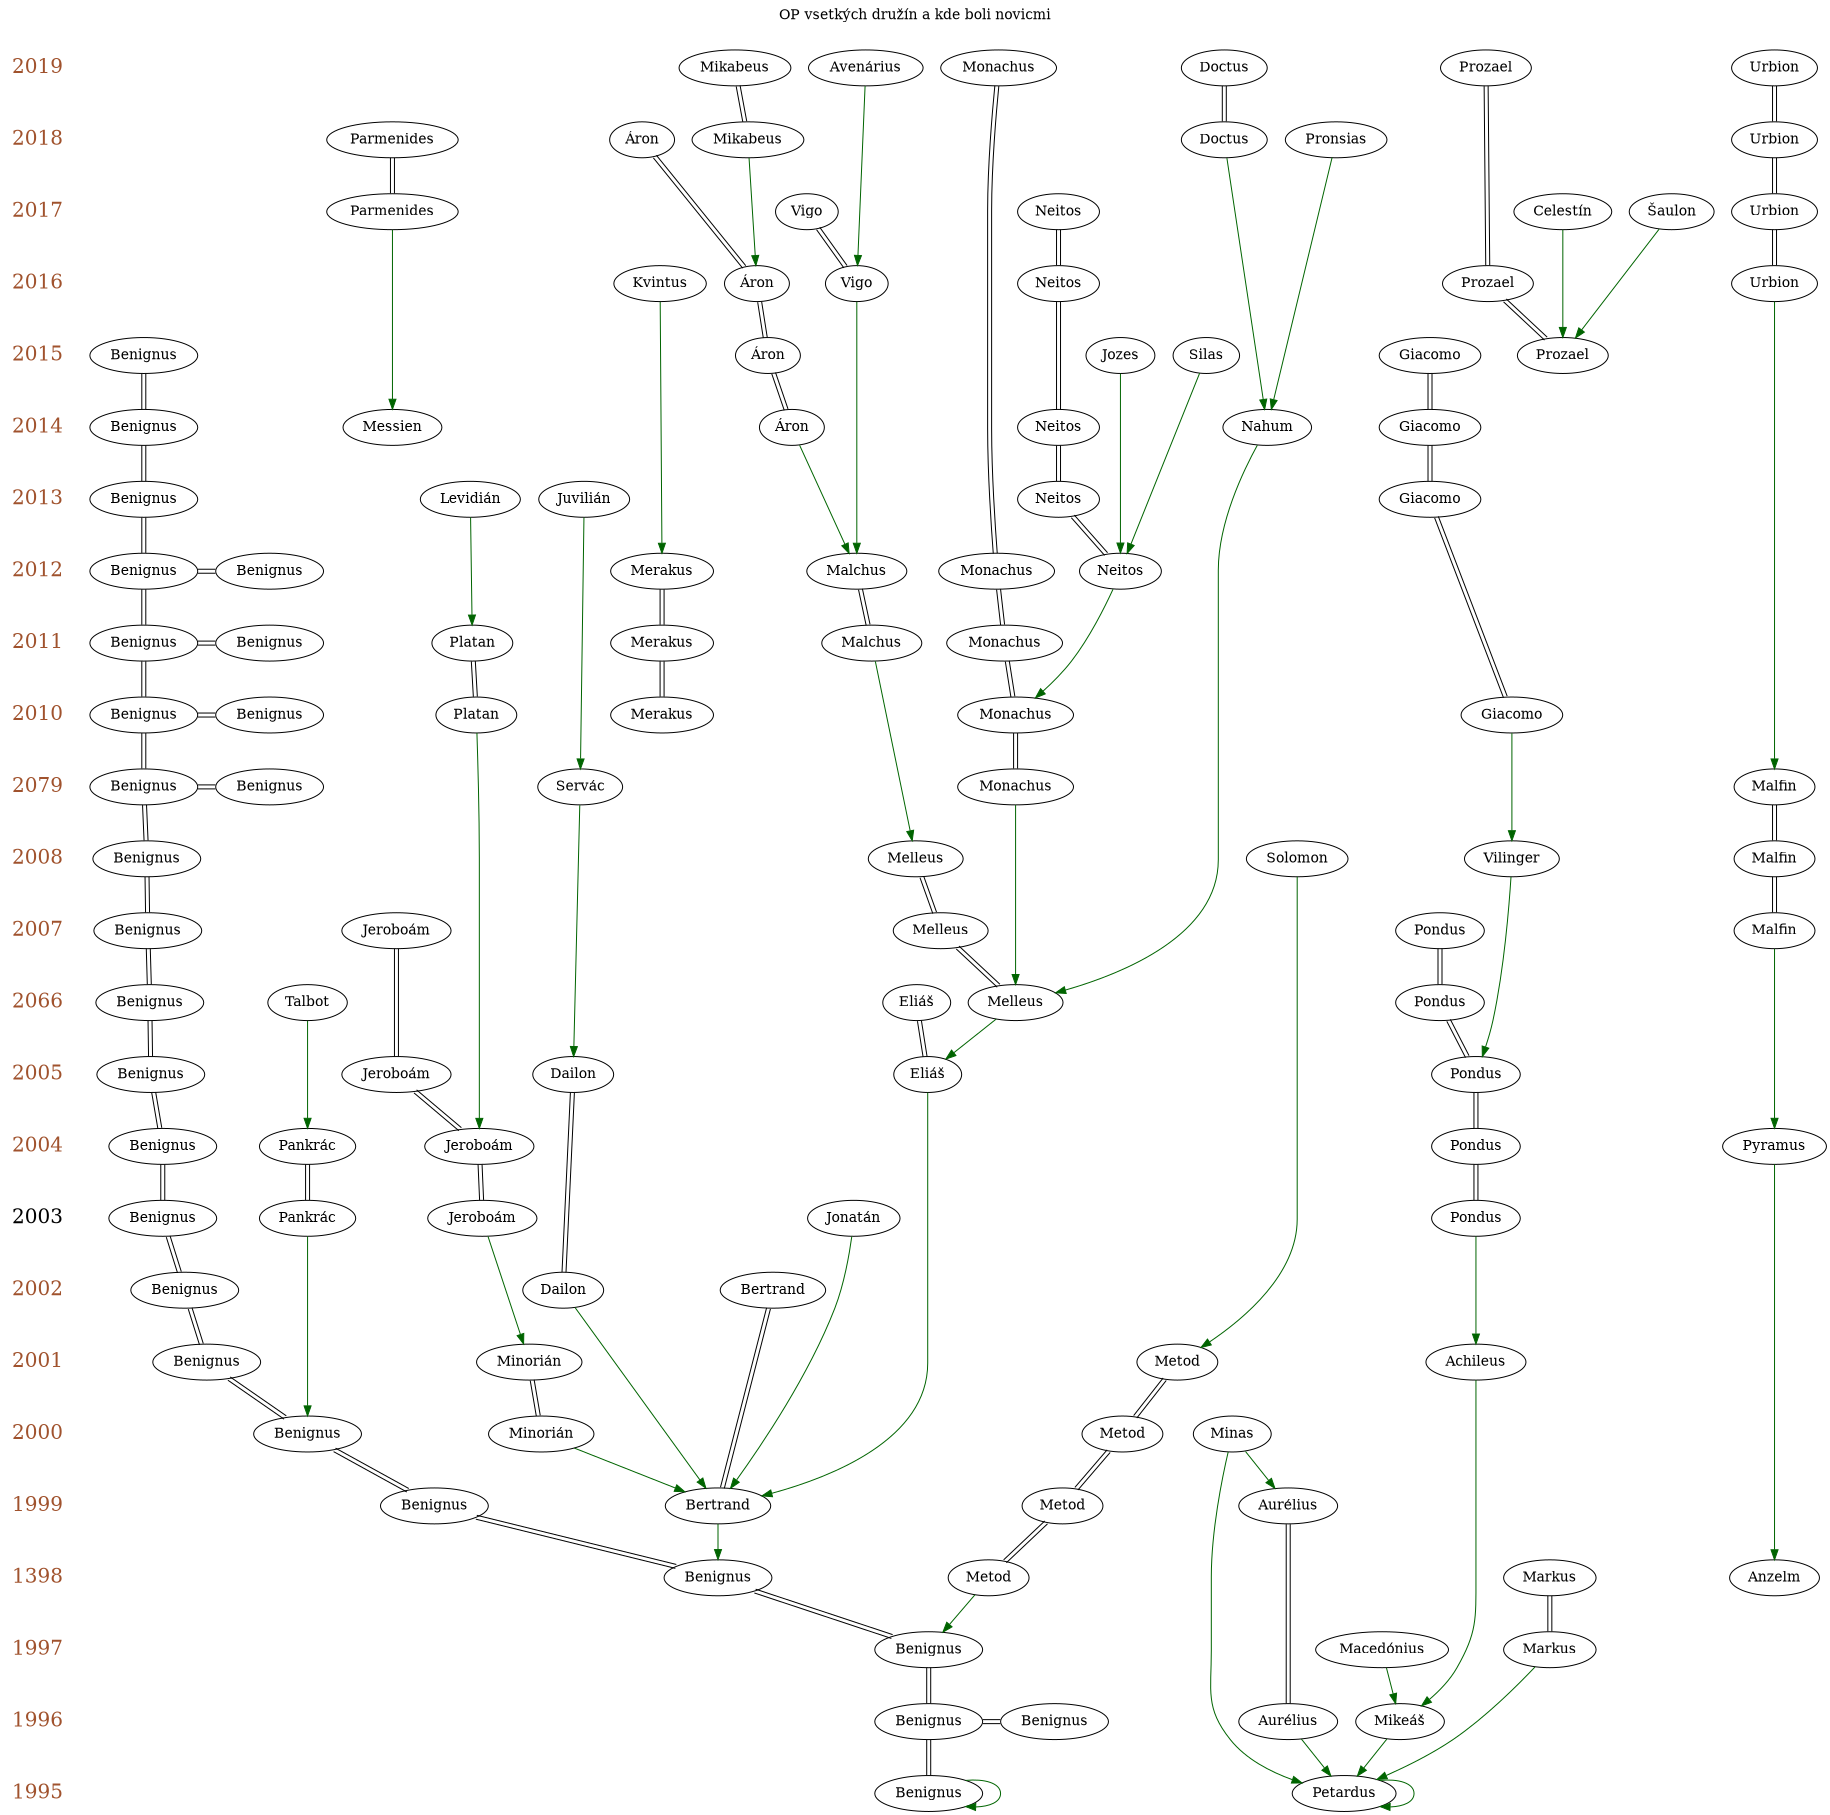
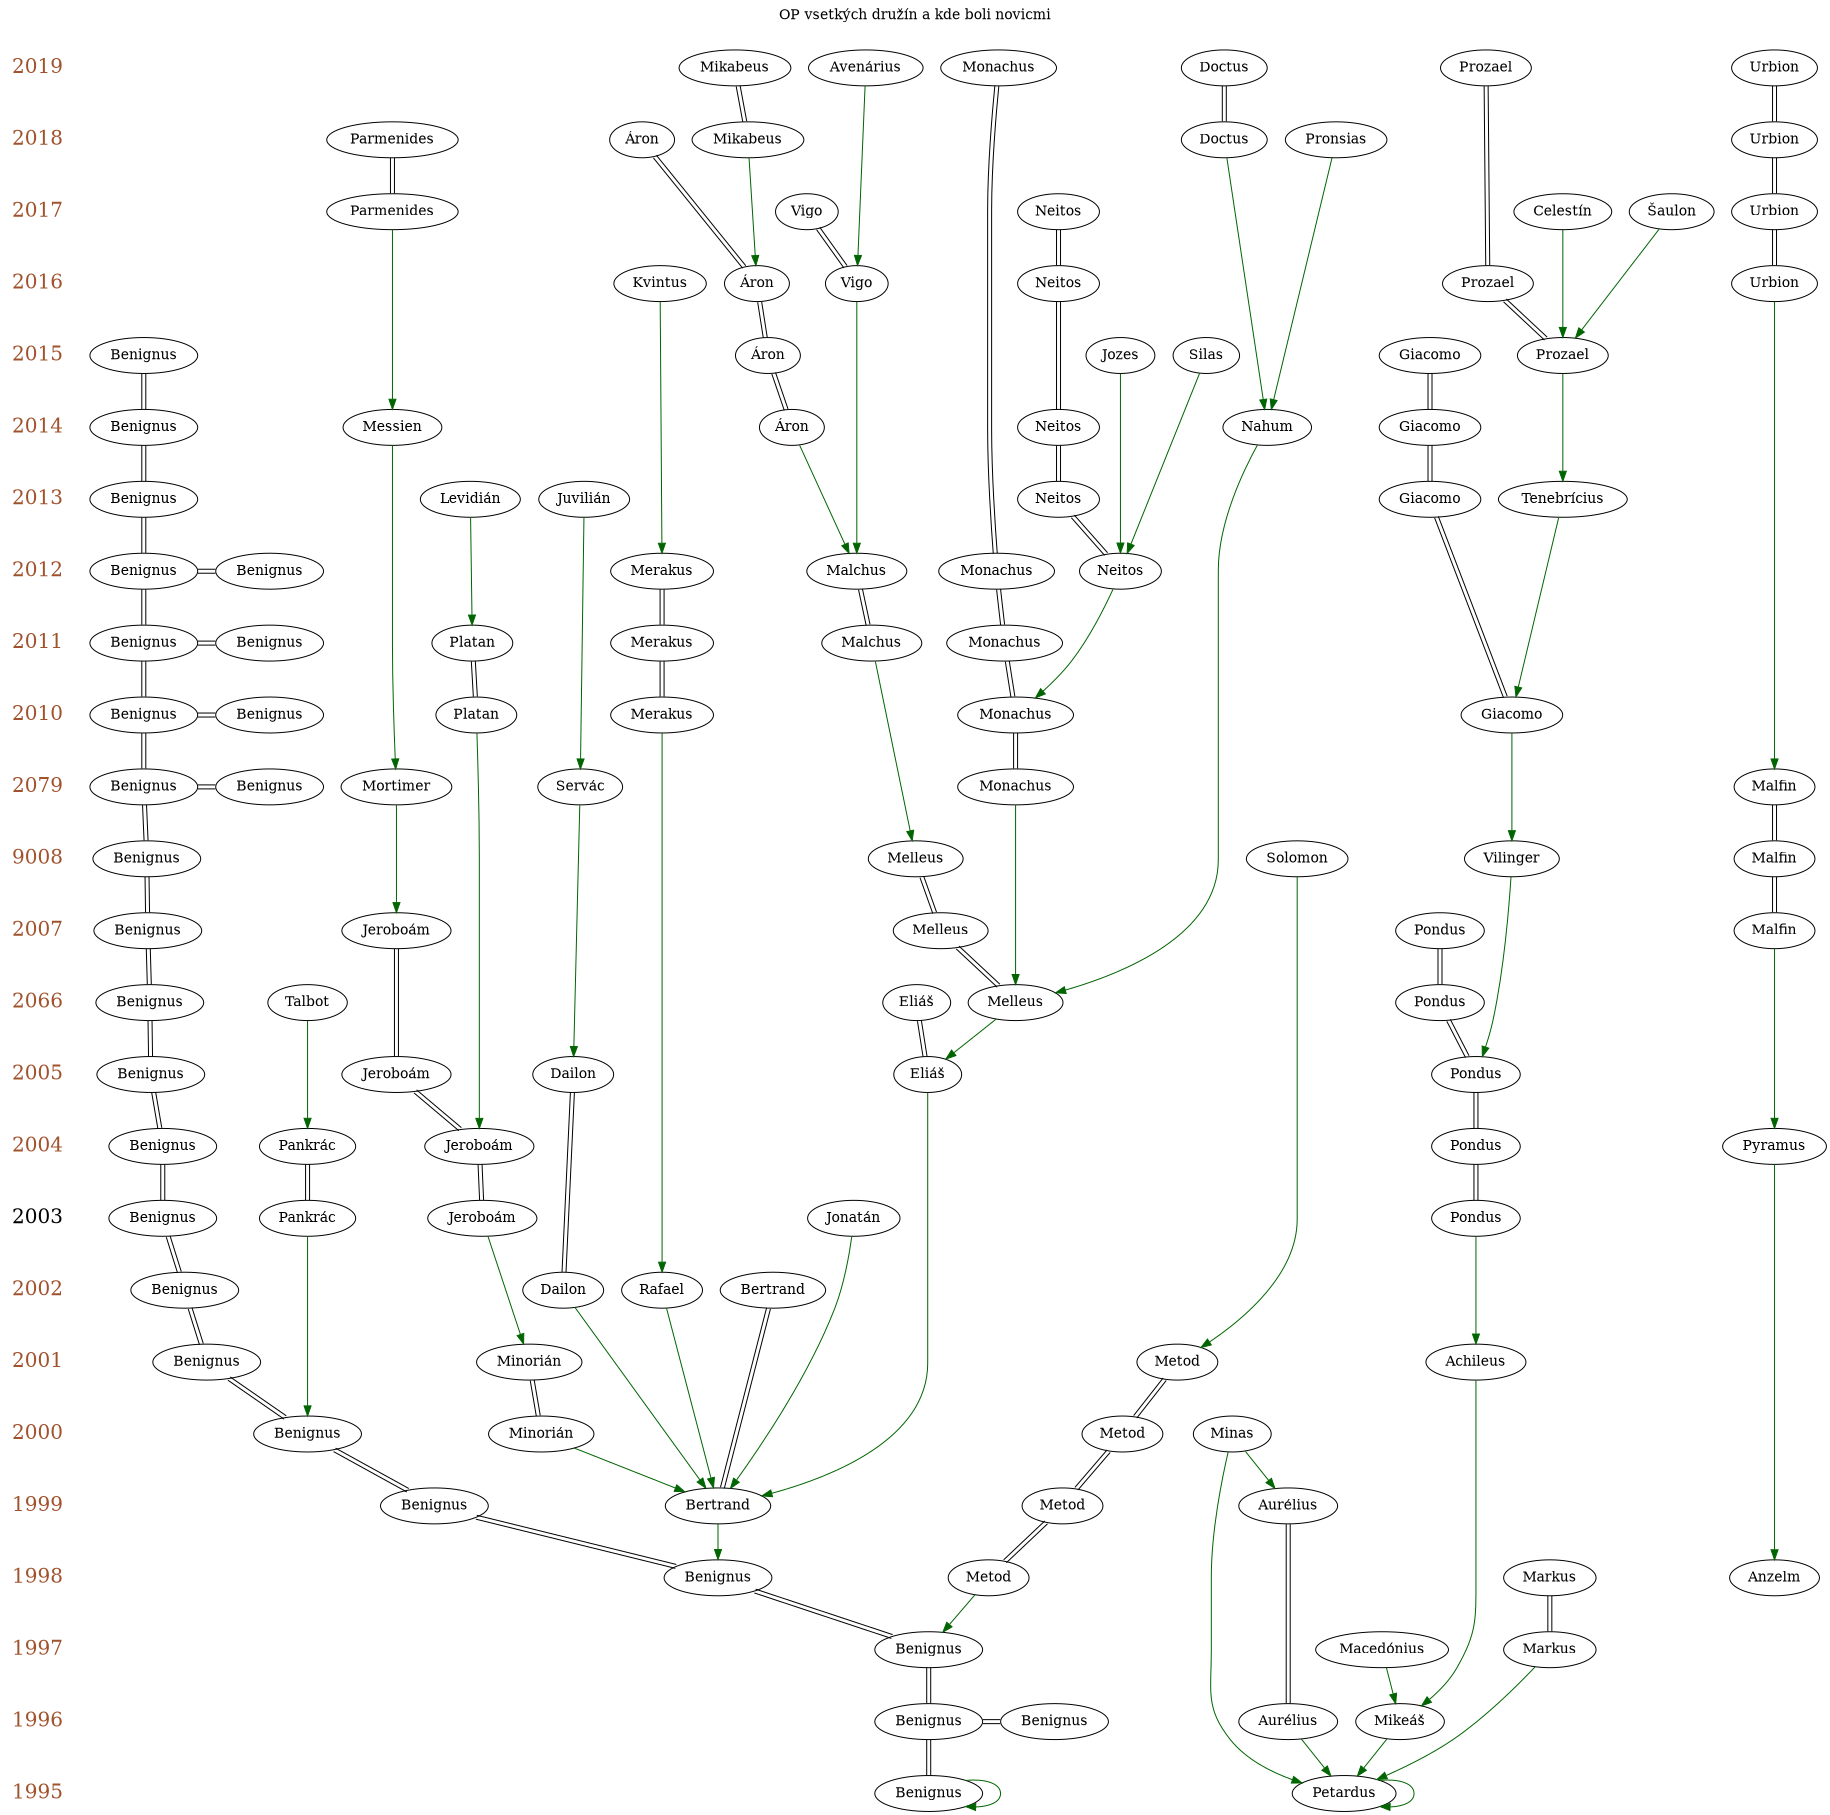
node "Tenebrícius": added
node "Mortimer": added
node "2008": label "2008" -> "9008"
node "Rafael": added
node "1398": label "1398" -> "1998"
